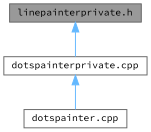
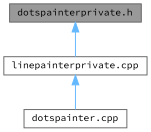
node "linepainterprivate.h": label "linepainterprivate.h" -> "dotspainterprivate.h"
node "dotspainterprivate.cpp": label "dotspainterprivate.cpp" -> "linepainterprivate.cpp"
